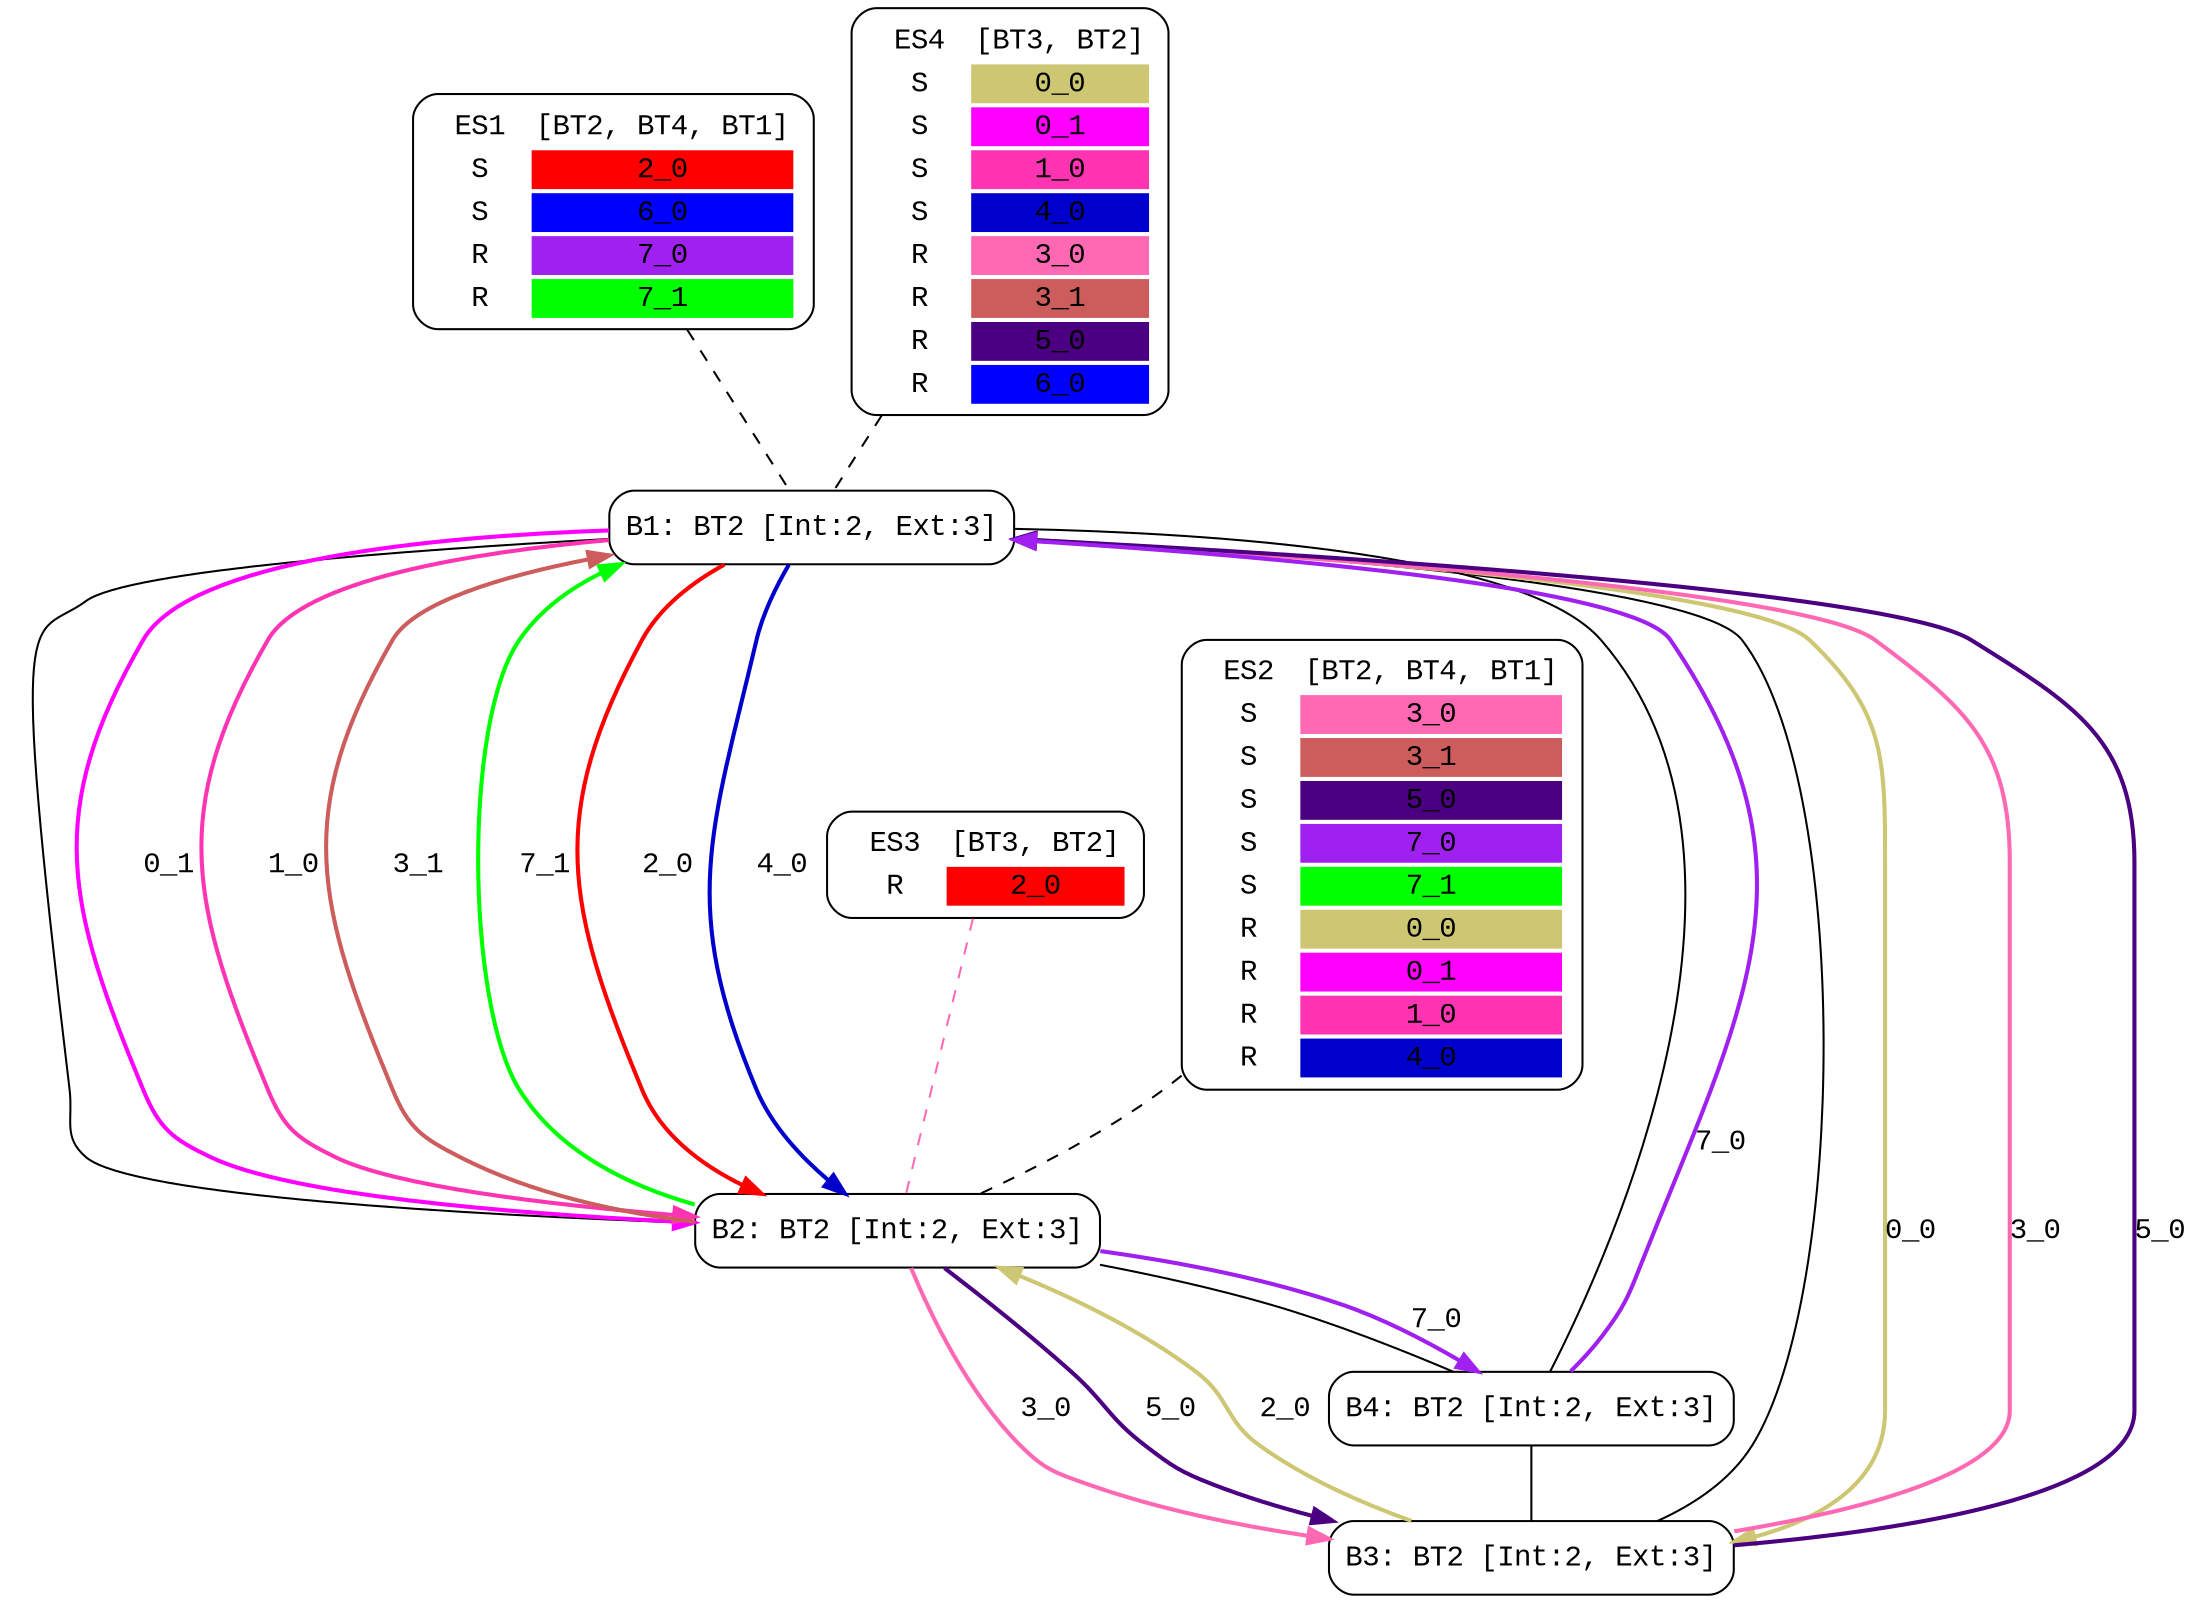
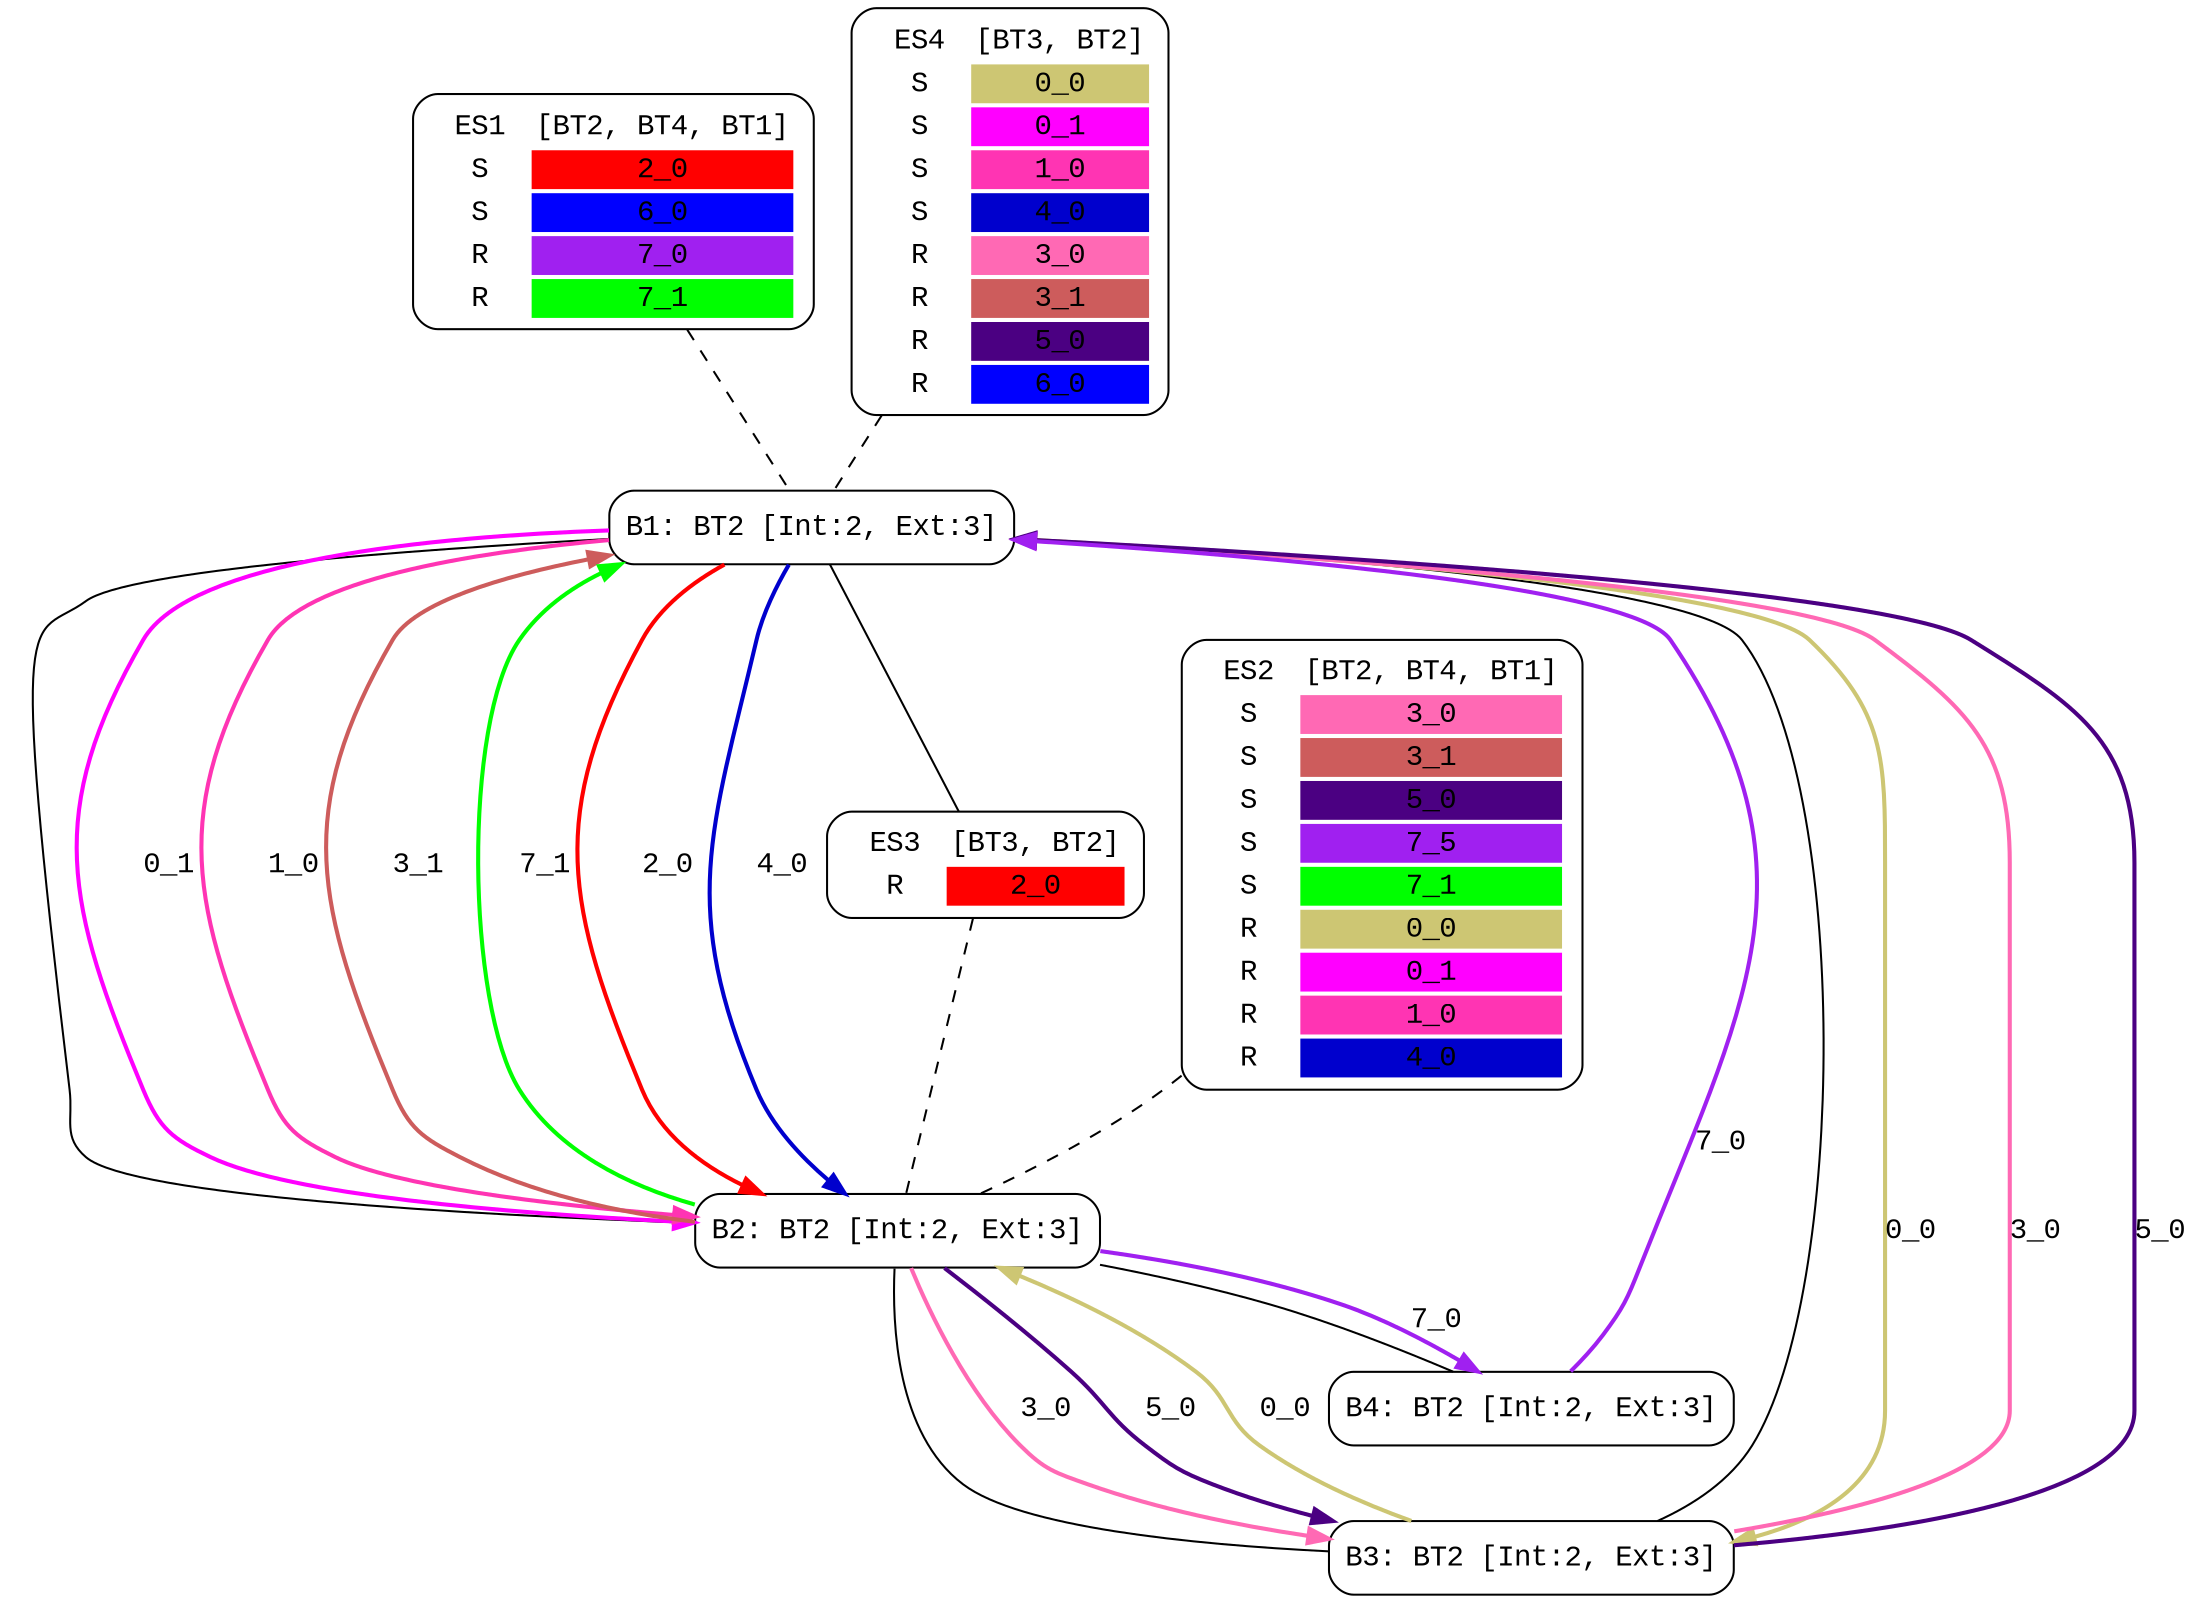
edge "B1: BT2 [Int:2, Ext:3]" -- "B4: BT2 [Int:2, Ext:3]": now "B1: BT2 [Int:2, Ext:3]" -- "ES3"
node "ES2": text "7_0" -> "7_5"
edge "ES3" -- "B2: BT2 [Int:2, Ext:3]": color hotpink -> black
edge "B3: BT2 [Int:2, Ext:3]" -> "B2: BT2 [Int:2, Ext:3]": label "2_0" -> "0_0"
edge "B4: BT2 [Int:2, Ext:3]" -- "B3: BT2 [Int:2, Ext:3]": now "B2: BT2 [Int:2, Ext:3]" -- "B3: BT2 [Int:2, Ext:3]"
